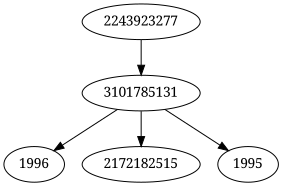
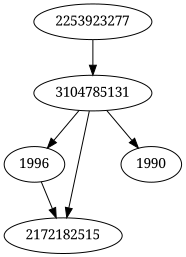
node "2243923277": label "2243923277" -> "2253923277"
node "3101785131": label "3101785131" -> "3104785131"
node "1995": label "1995" -> "1990"
edge "1996" -> "2172182515": added
